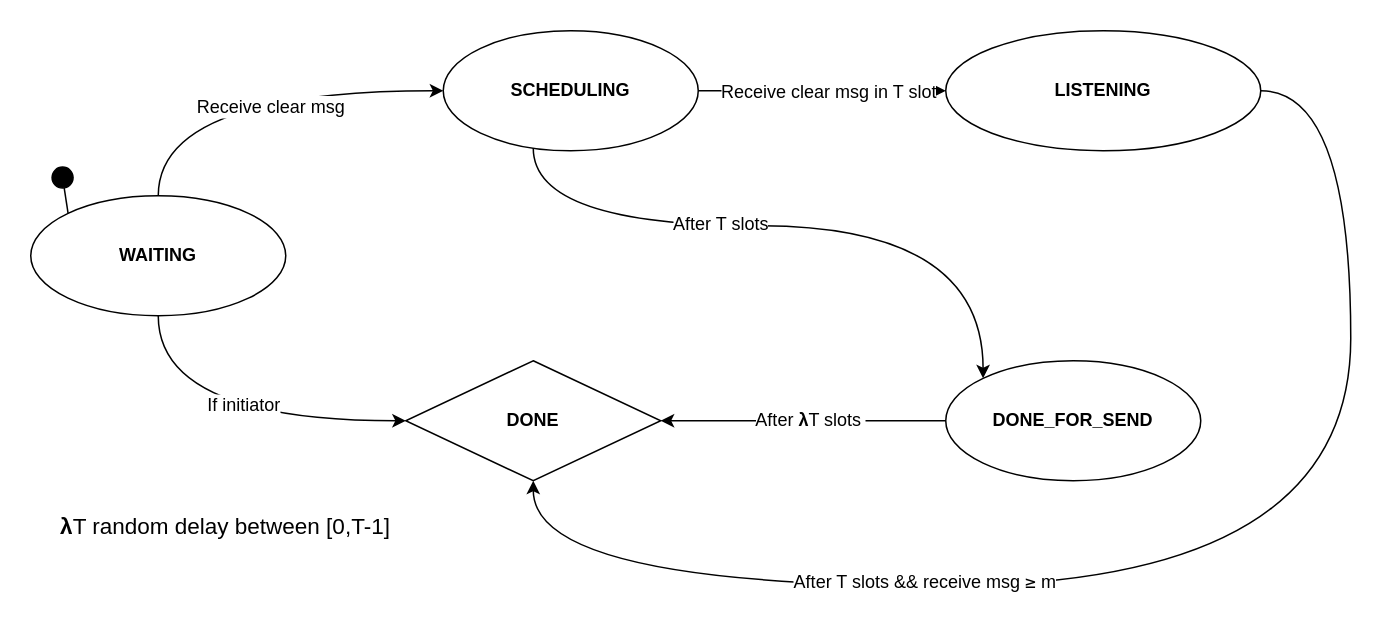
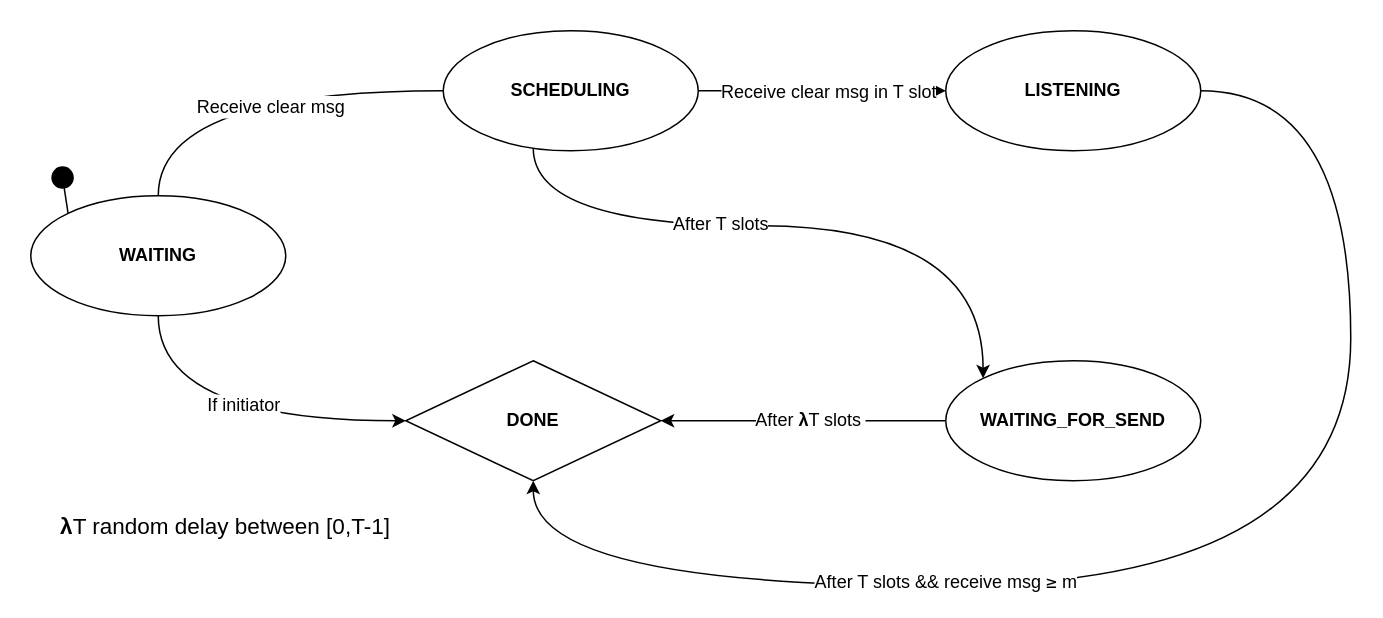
edge "WAITING" -> "SCHEDULING": arrowhead classic -> none
node "LISTENING": size 315x120 -> 255x120
node "DONE_FOR_SEND": label "DONE_FOR_SEND" -> "WAITING_FOR_SEND"
